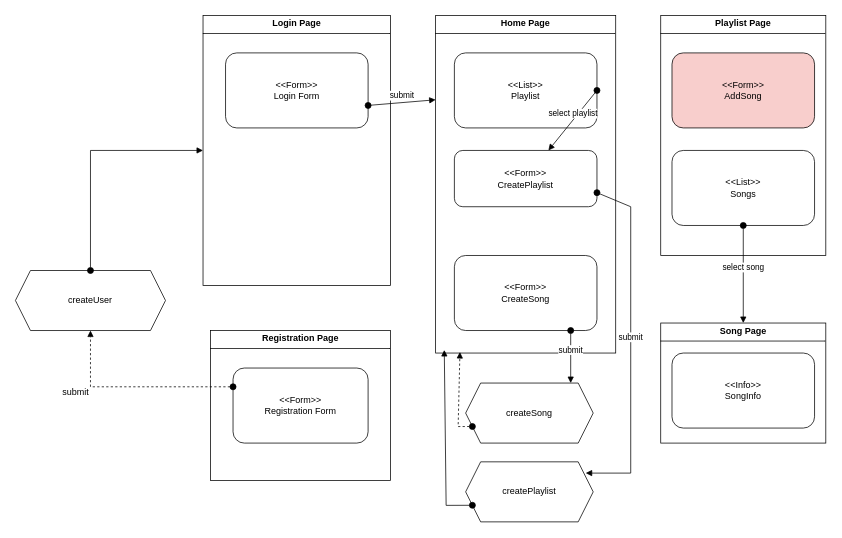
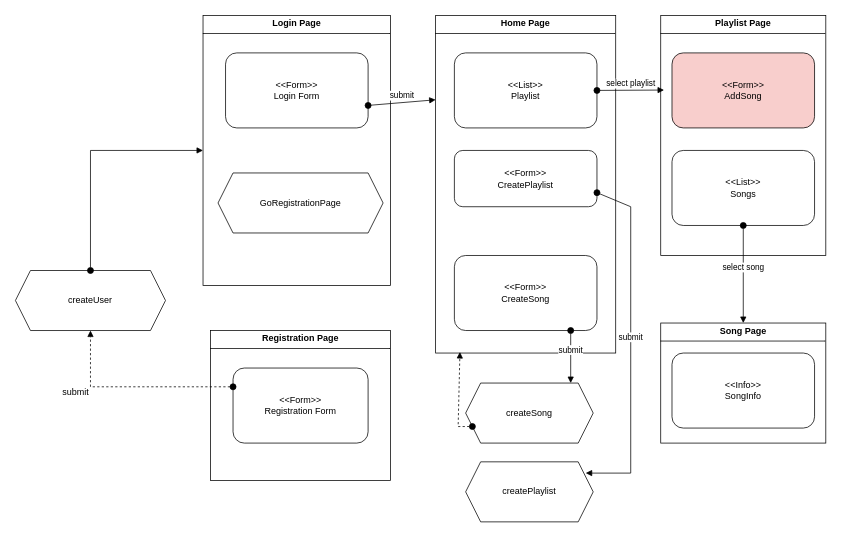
edge "<<List>> Playlist" -- "<<Form>> CreatePlaylist": now "<<List>> Playlist" -- "Playlist Page"
node "GoRegistrationPage": added
edge "Home Page" -- "createPlaylist": removed
